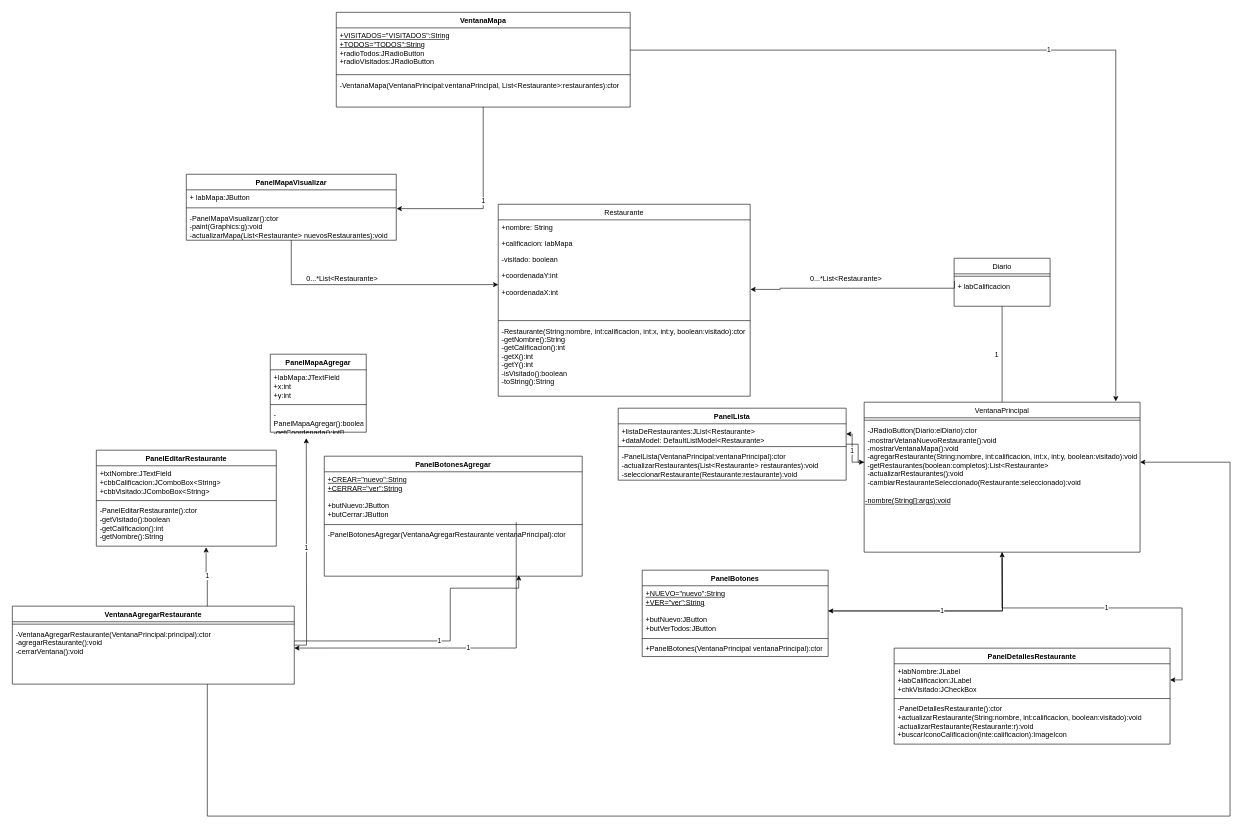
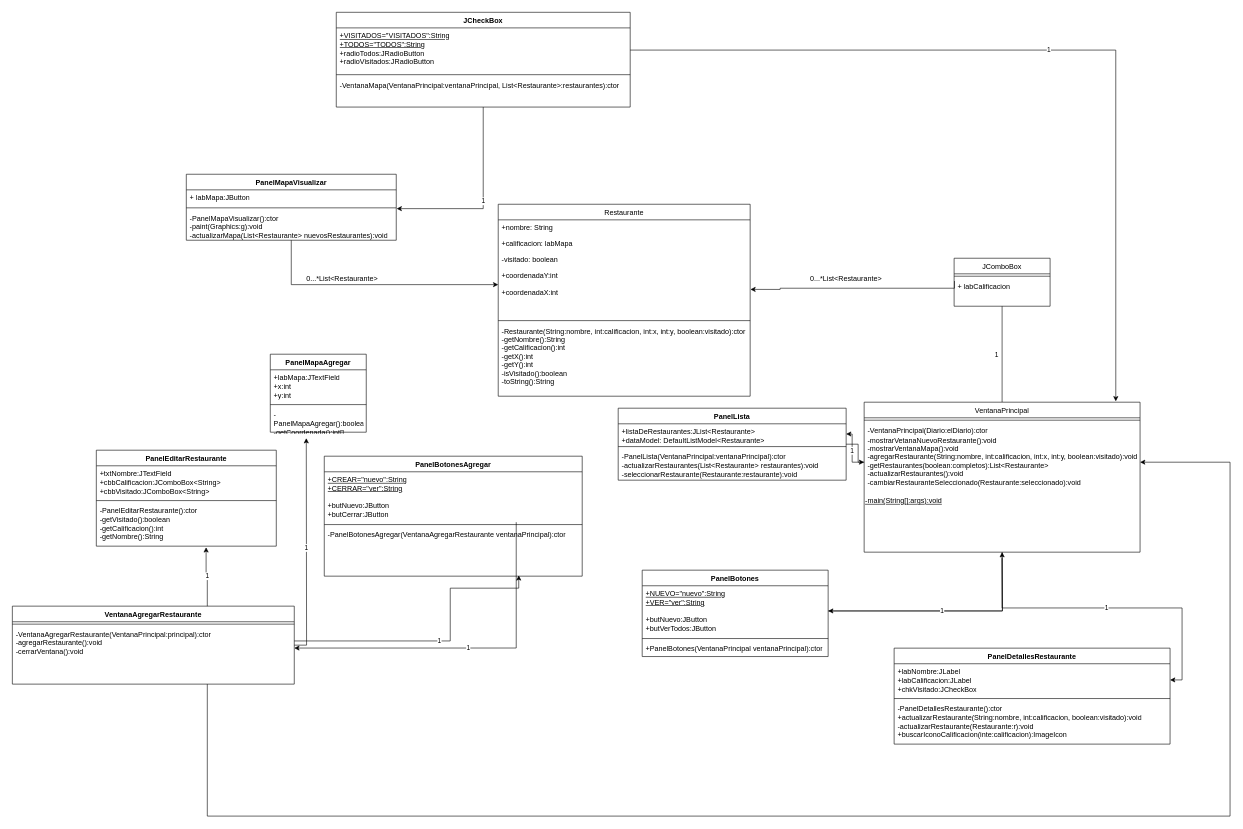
node "VentanaMapa": label "VentanaMapa" -> "JCheckBox"
node "Diario": label "Diario" -> "JComboBox"
node "-JRadioButton(Diario:elDiario):ctor": label "-JRadioButton(Diario:elDiario):ctor" -> "-VentanaPrincipal(Diario:elDiario):ctor"
node "-nombre(String[]:args):void": label "-nombre(String[]:args):void" -> "-main(String[]:args):void"
